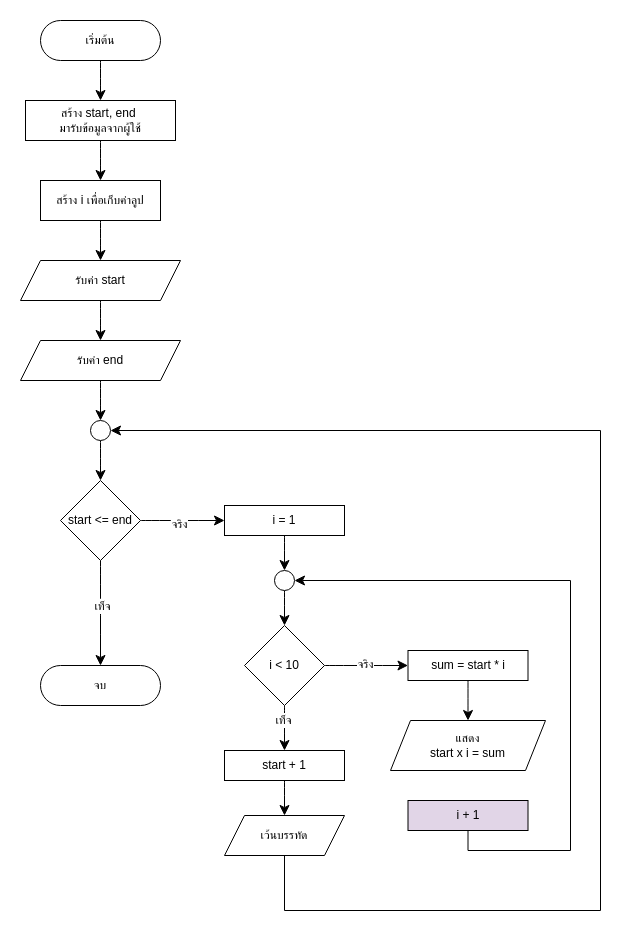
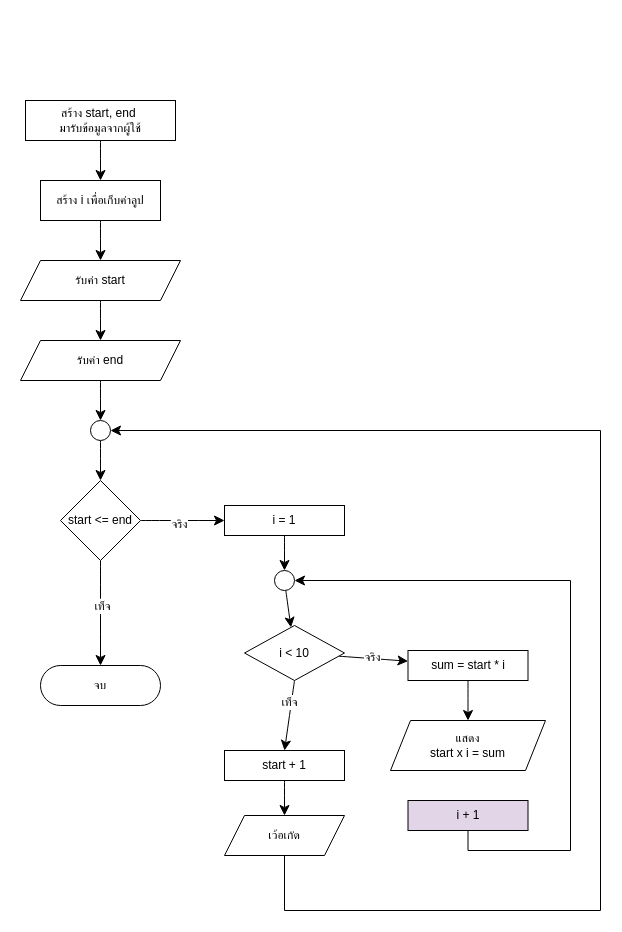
node "เริ่มต้น": removed
edge "เริ่มต้น" -> "สร้าง start, end มารับข้อมูลจากผู้ใช้": removed
node "i < 10": size 80x80 -> 100x55
node "เว้นบรรทัด": label "เว้นบรรทัด" -> "เว้อเกัด"
